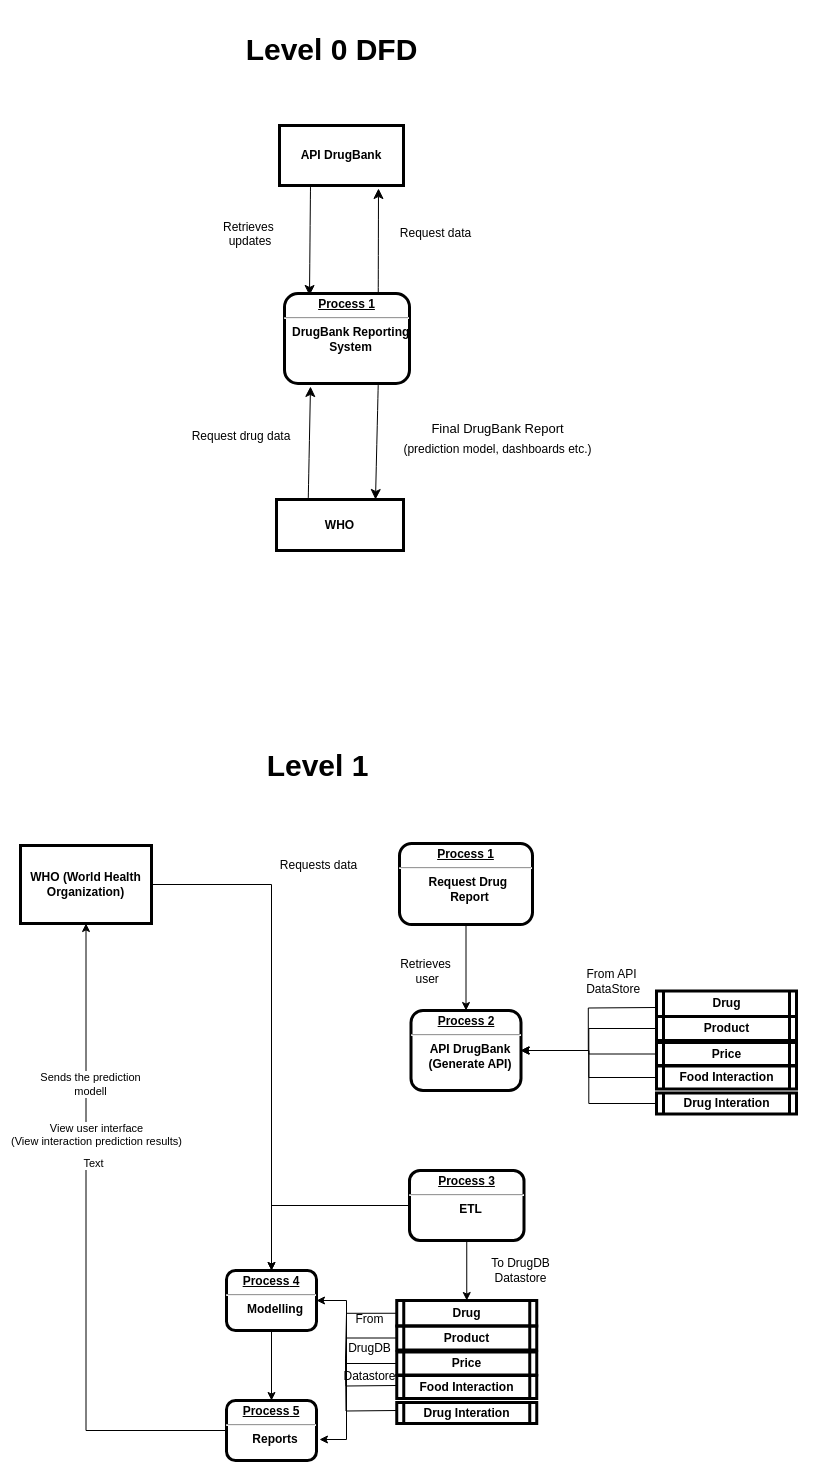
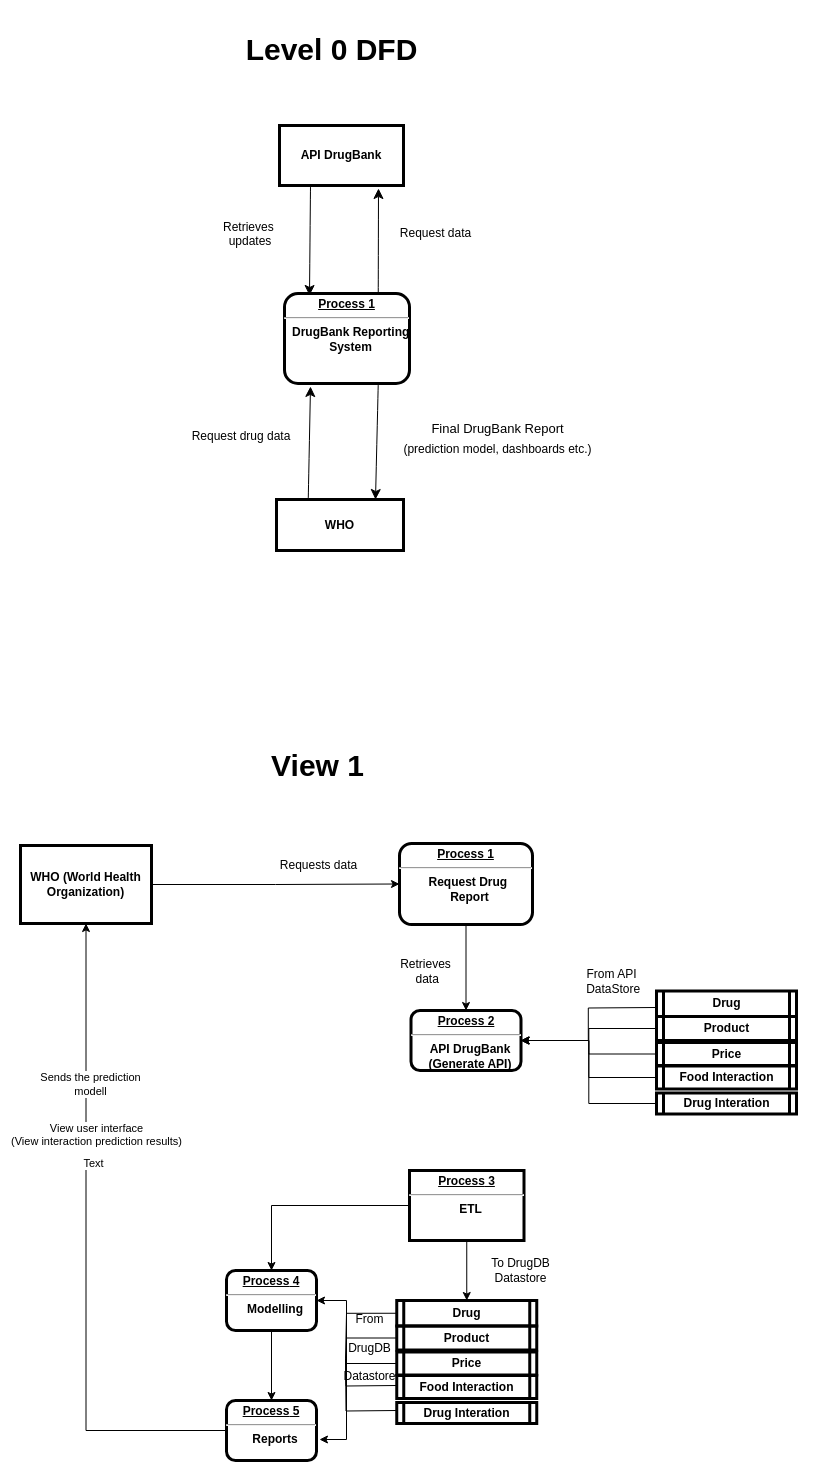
node "Level 1": label "Level 1" -> "View 1"
node "Retrieves user": label "Retrieves user" -> "Retrieves data"
edge "WHO (World Health Organization)" -> "Process 4 Modelling": now "WHO (World Health Organization)" -> "Process 1 Request Drug Report"
node "Process 2 API DrugBank (Generate API)": size 110x80 -> 110x60
node "Process 3 ETL": shape rounded rectangle -> rectangle
